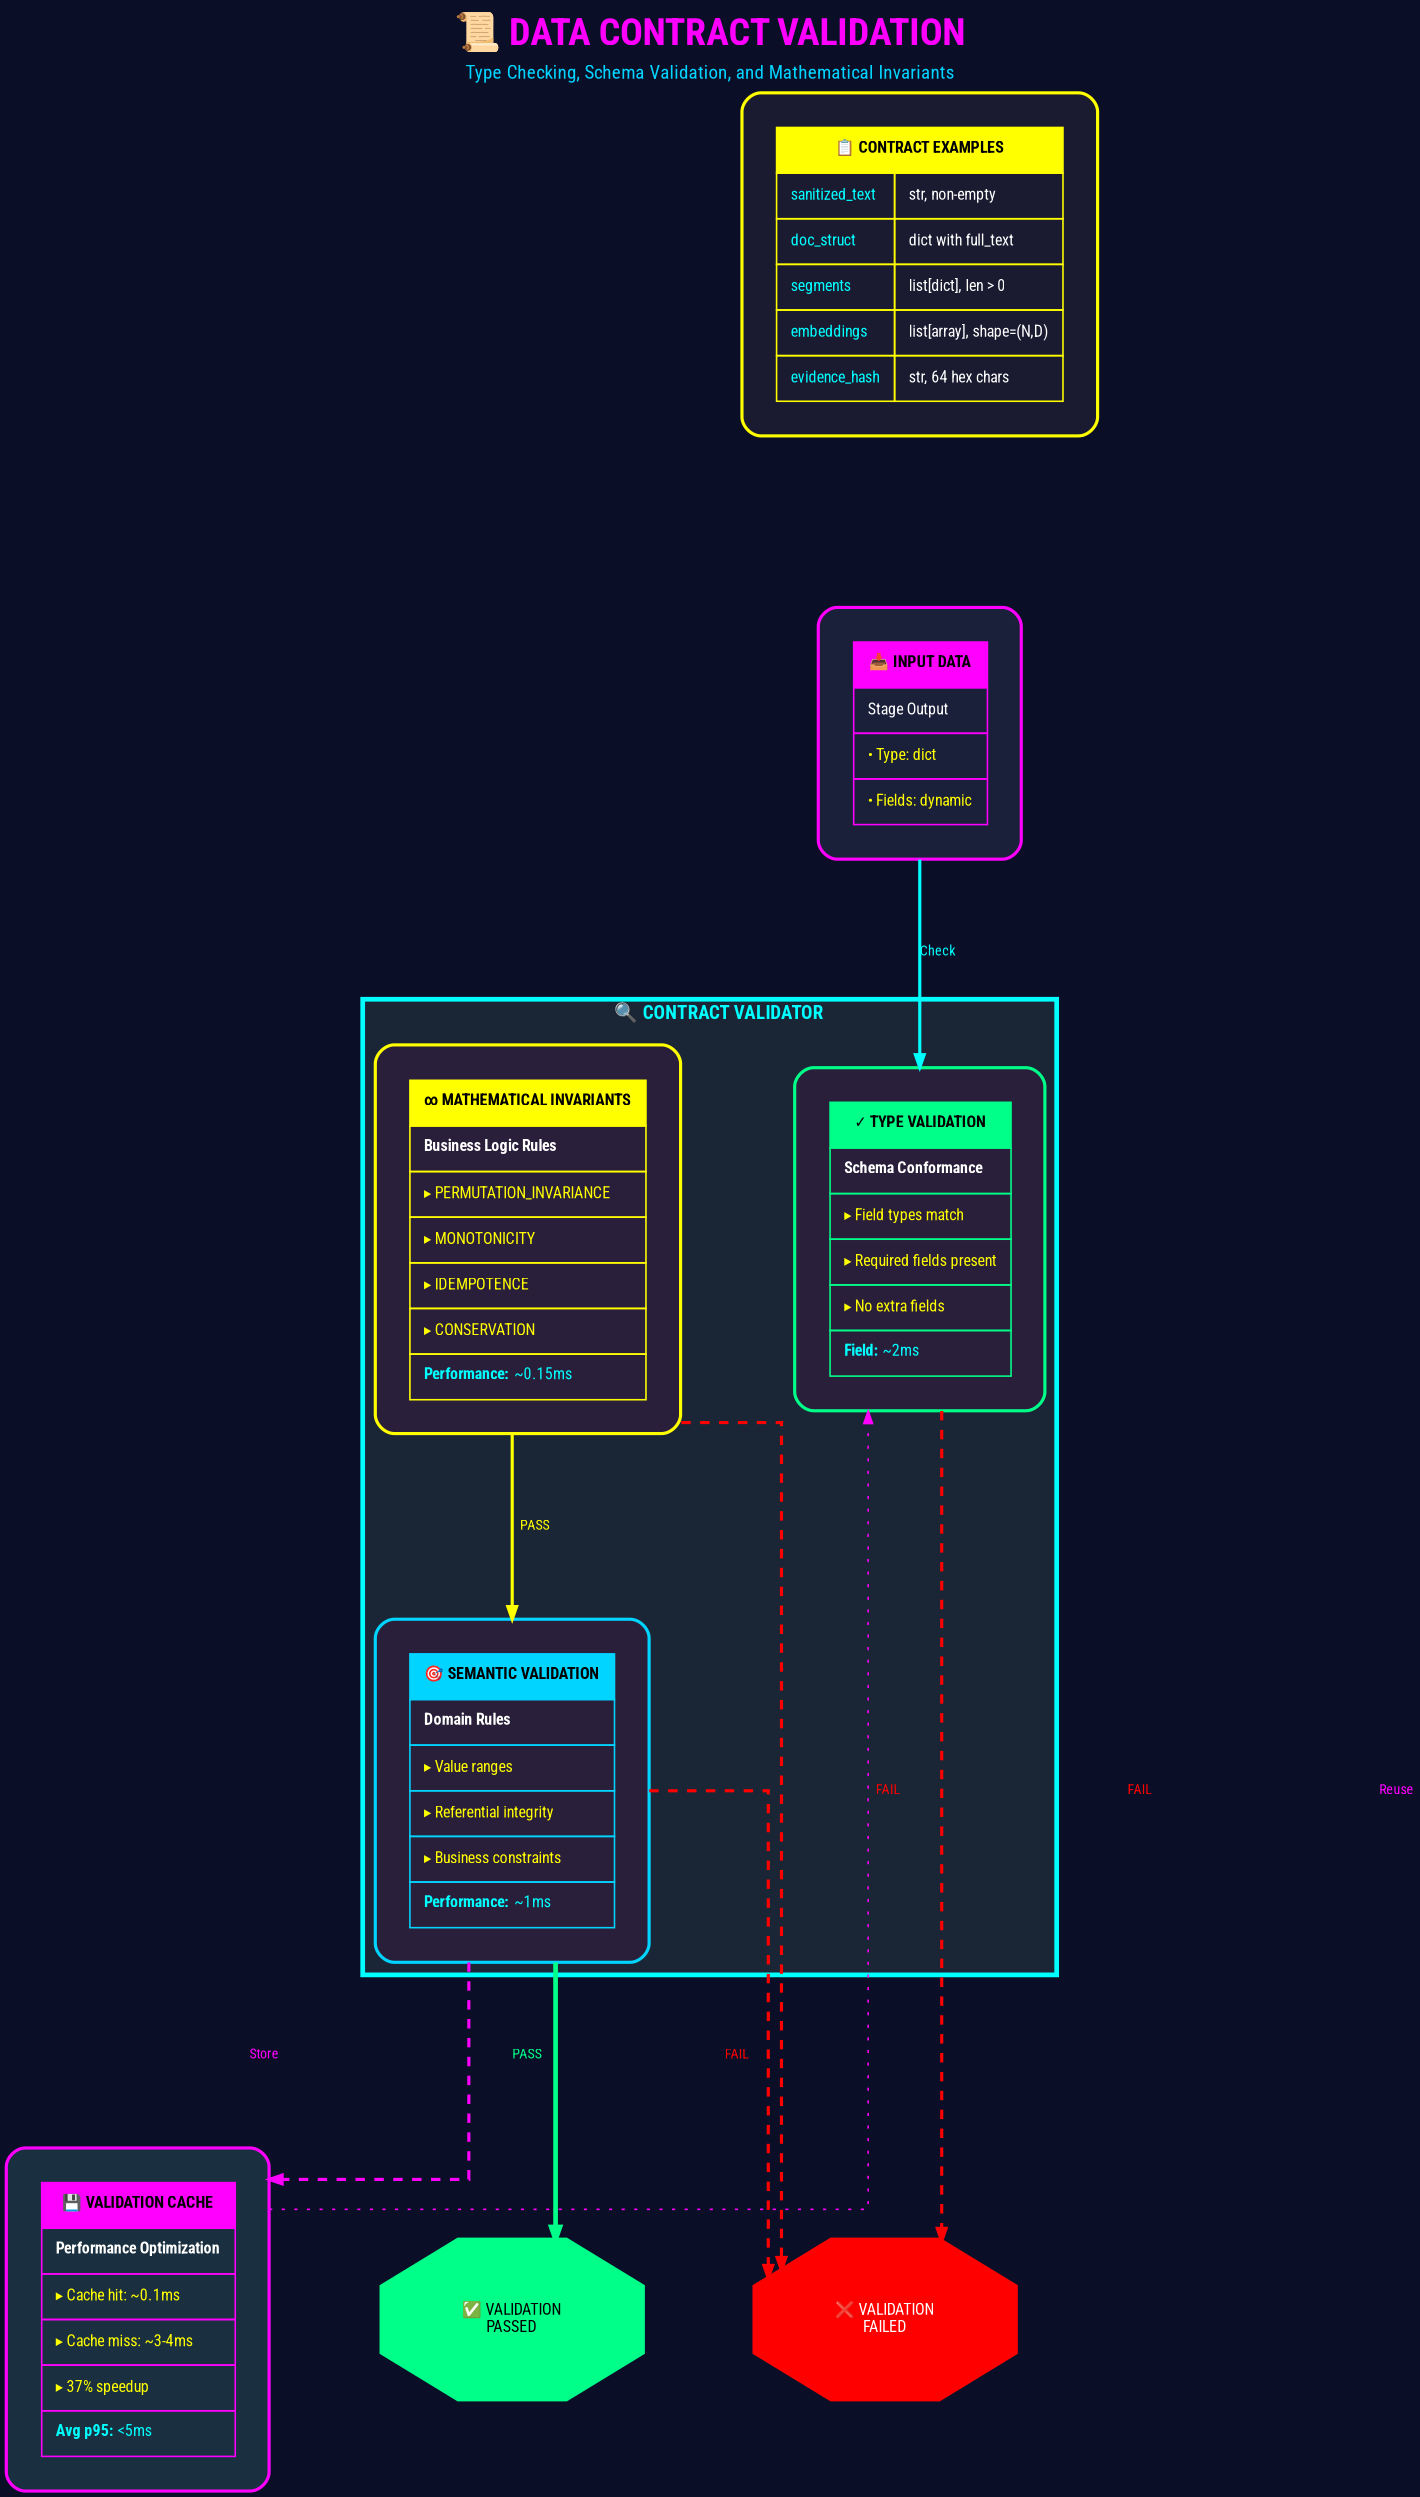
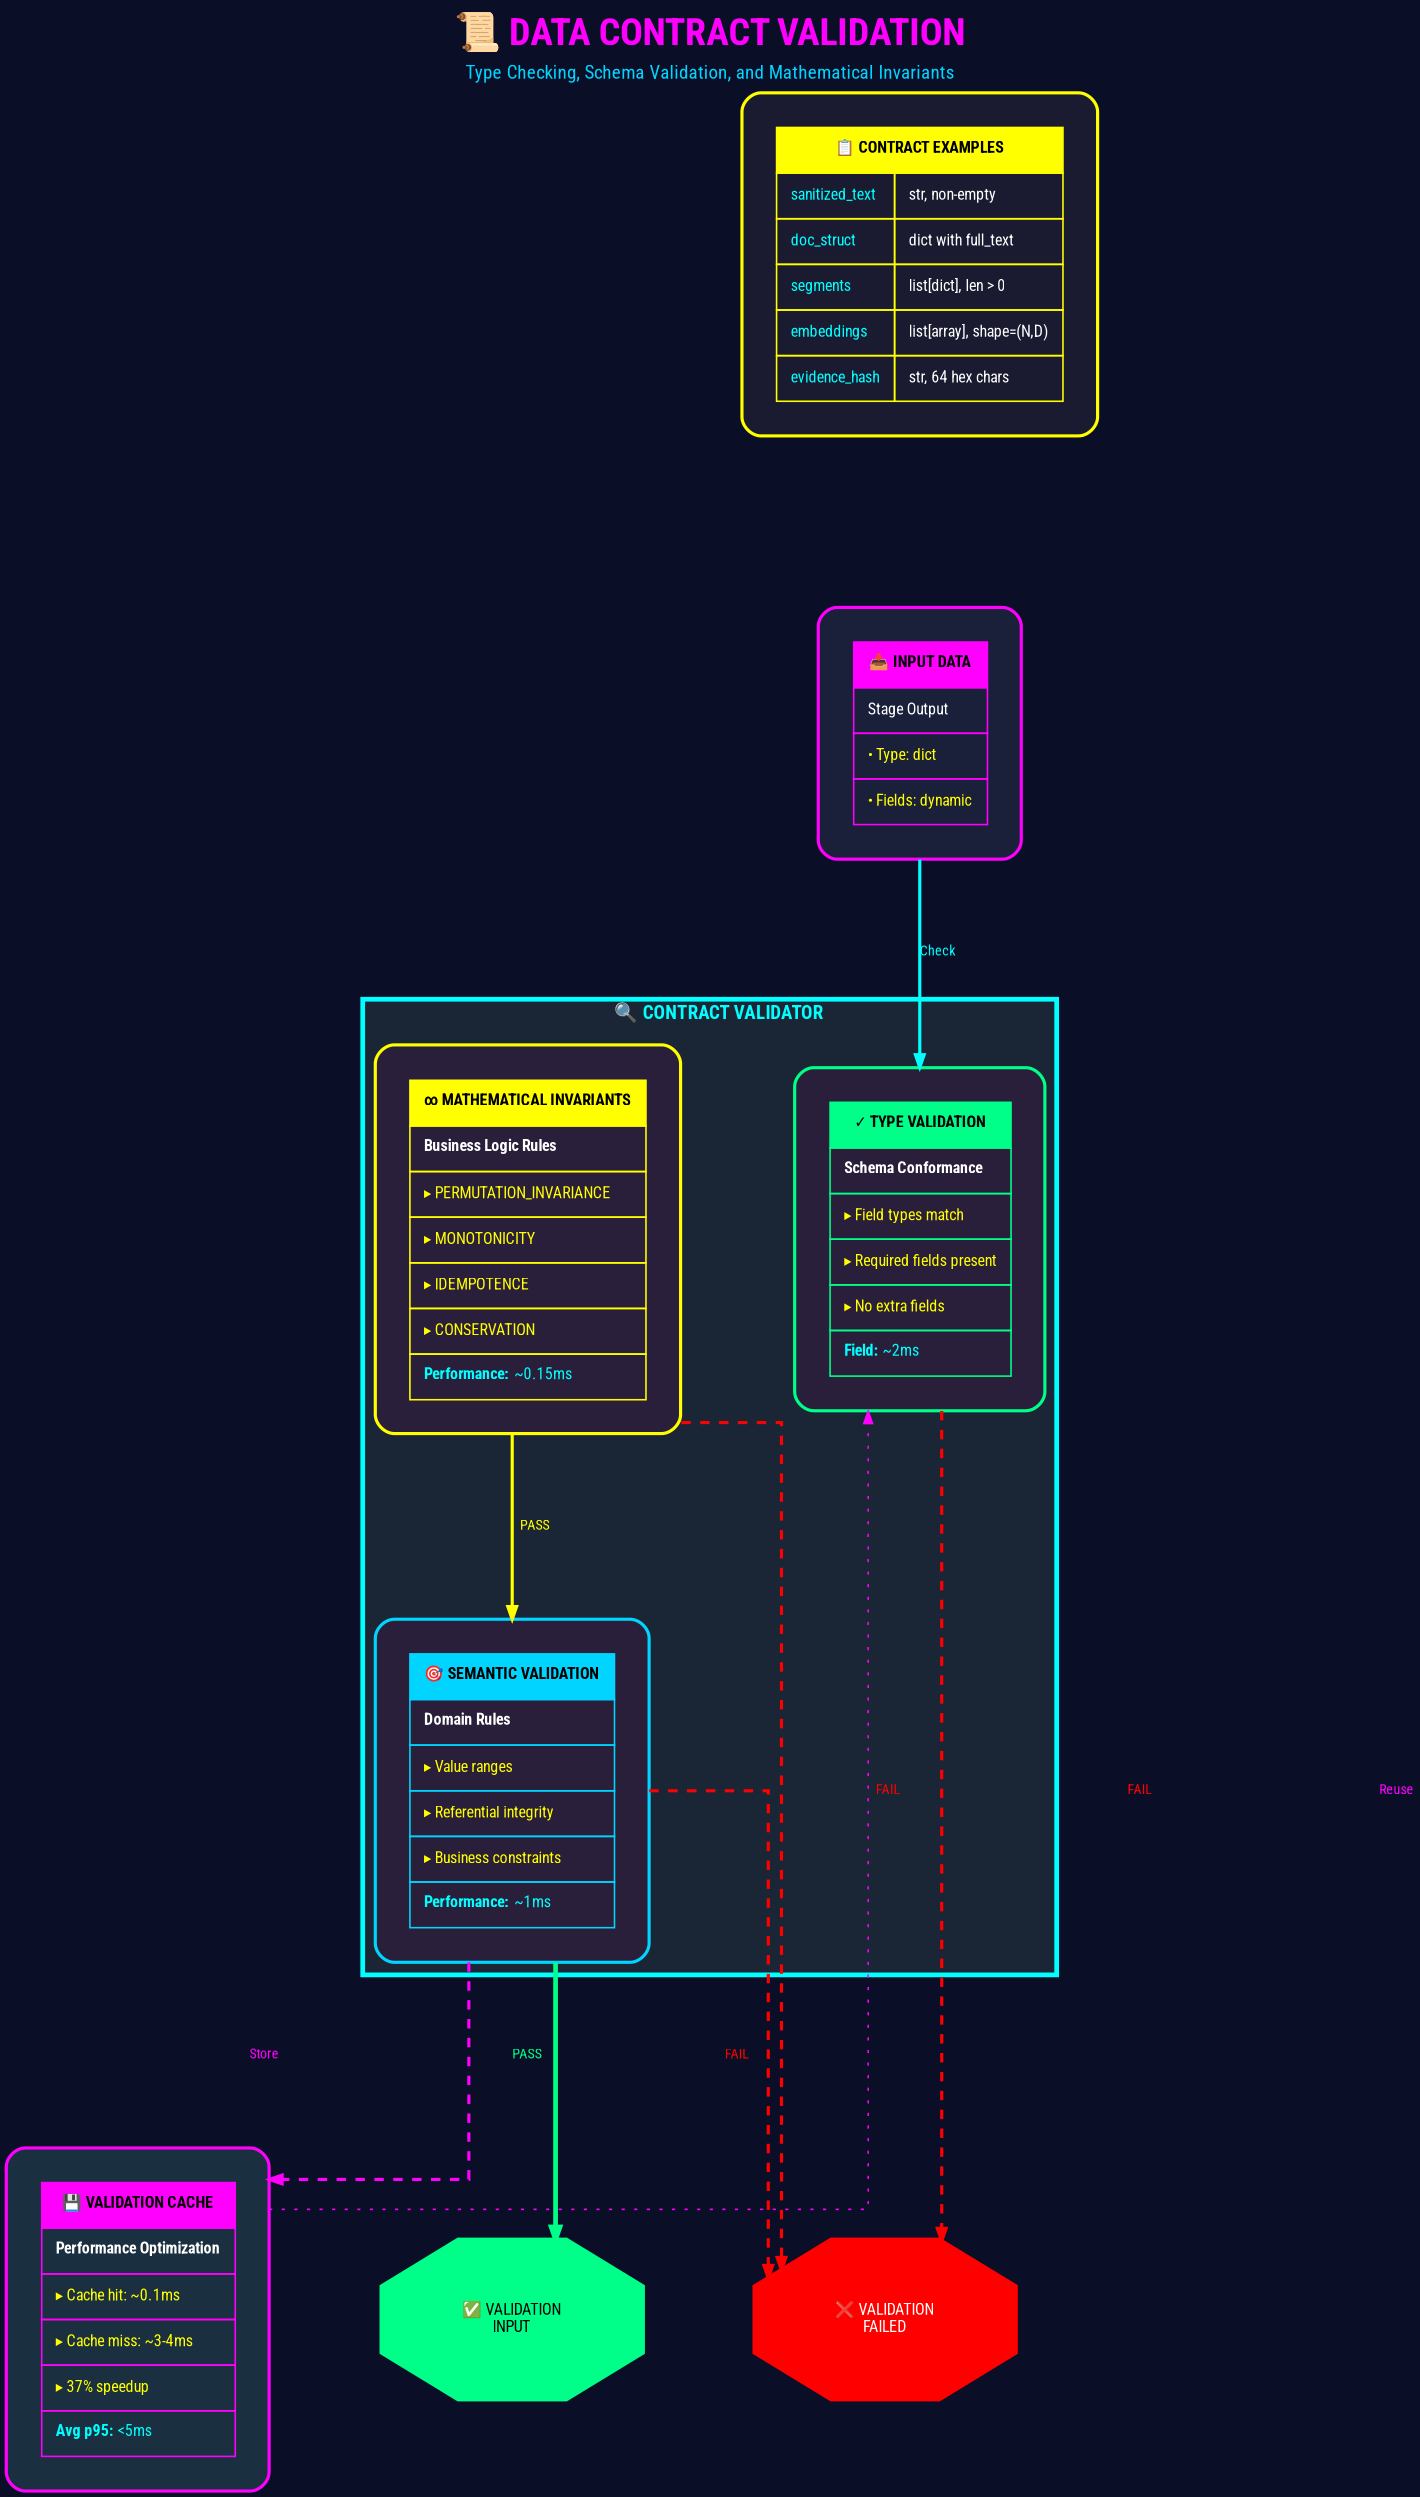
node "✅ VALIDATION PASSED": label "✅ VALIDATION PASSED" -> "✅ VALIDATION INPUT"
